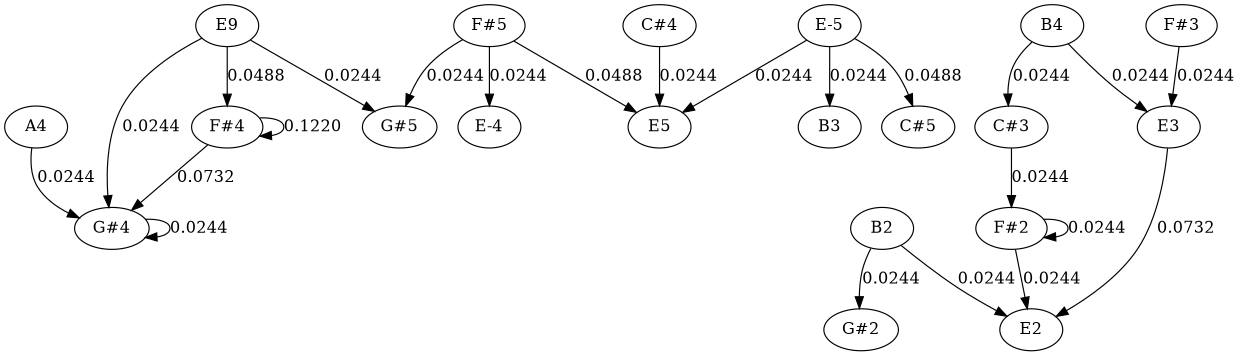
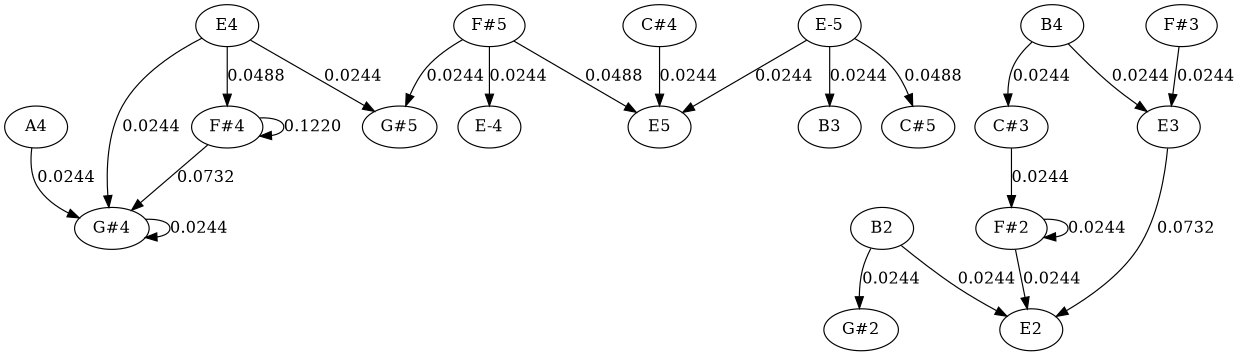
node "E9": label "E9" -> "E4"
